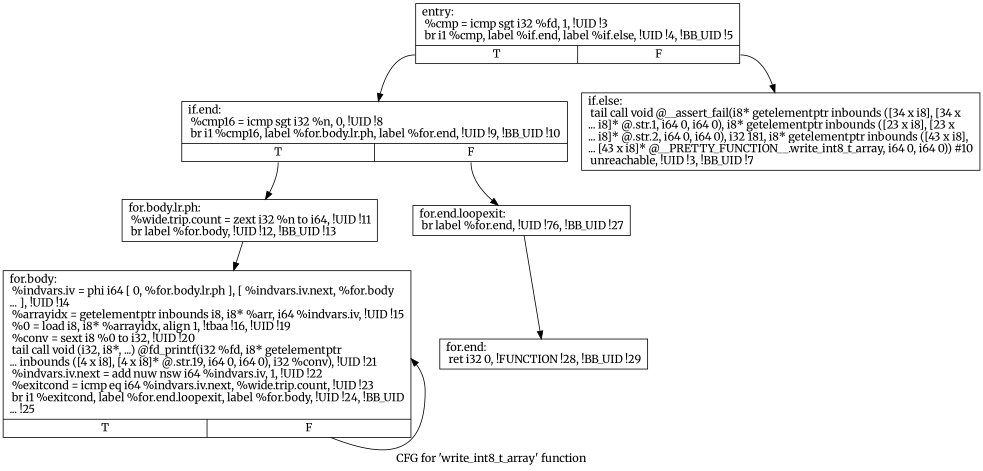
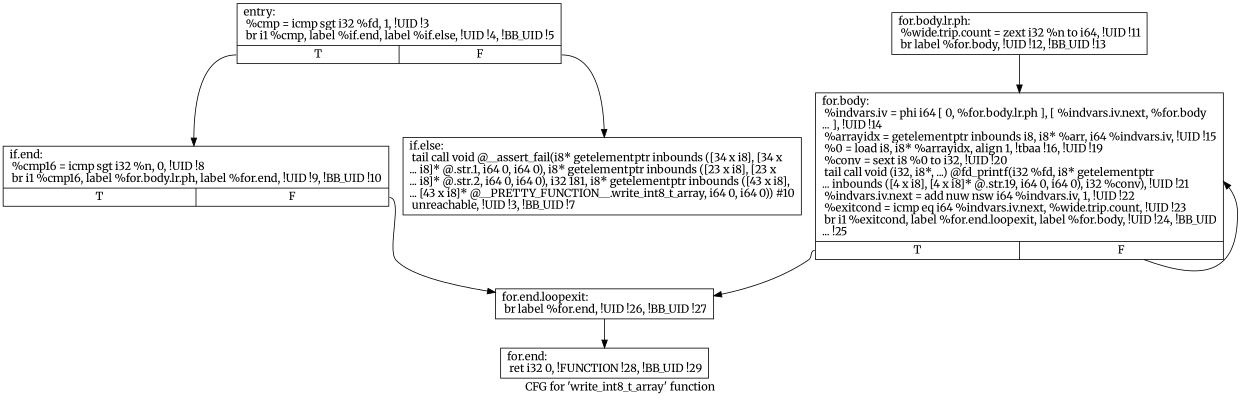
edge "if.end:" -> "for.body.lr.ph:": removed
node "for.end.loopexit:": text "br label %for.end, !UID !76, !BB_UID !27" -> "br label %for.end, !UID !26, !BB_UID !27"
edge "for.body:" -> "for.end.loopexit:": added
